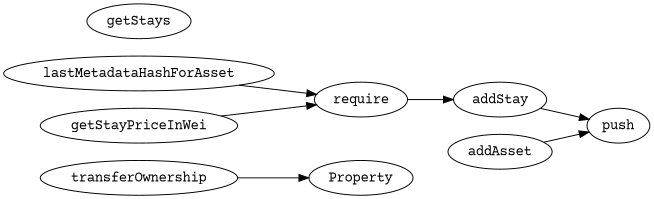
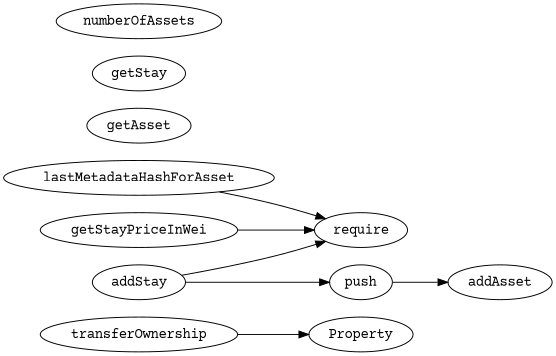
node "numberOfAssets": added
node "getStays": removed
node "getStay": added
edge "require" -> "addStay": reversed
node "getAsset": added
edge "addAsset" -> "push": reversed
